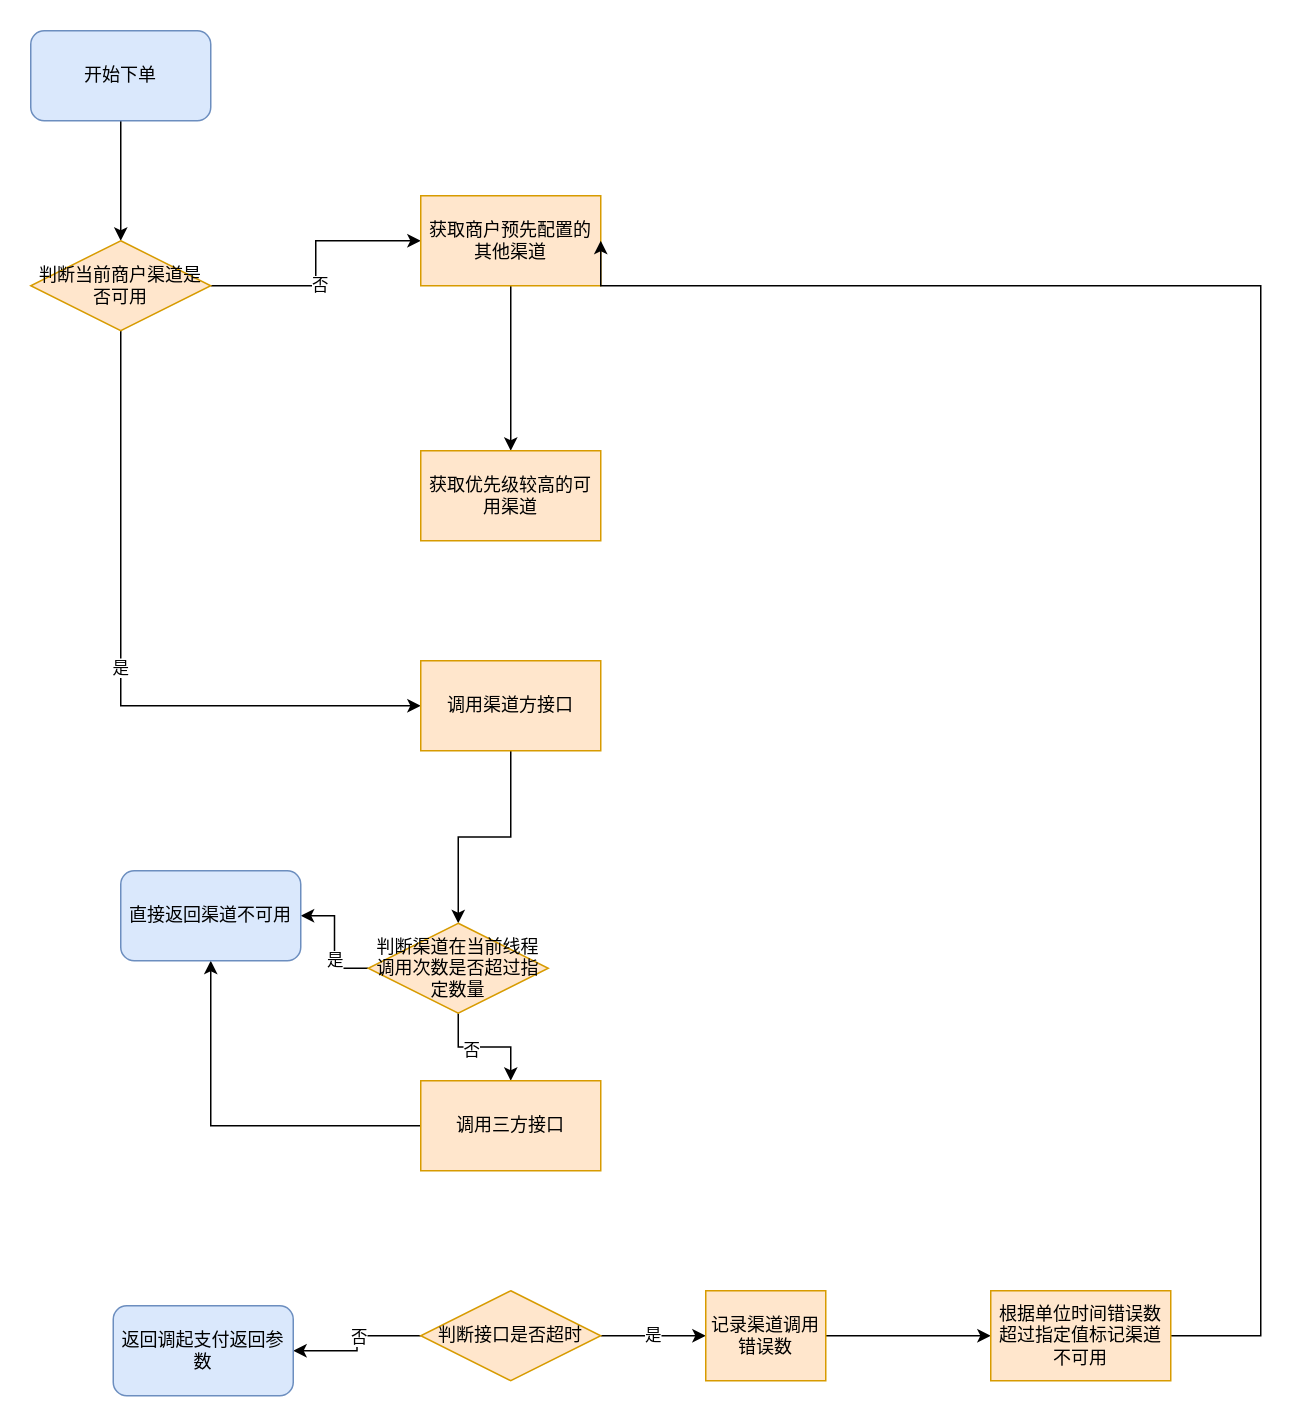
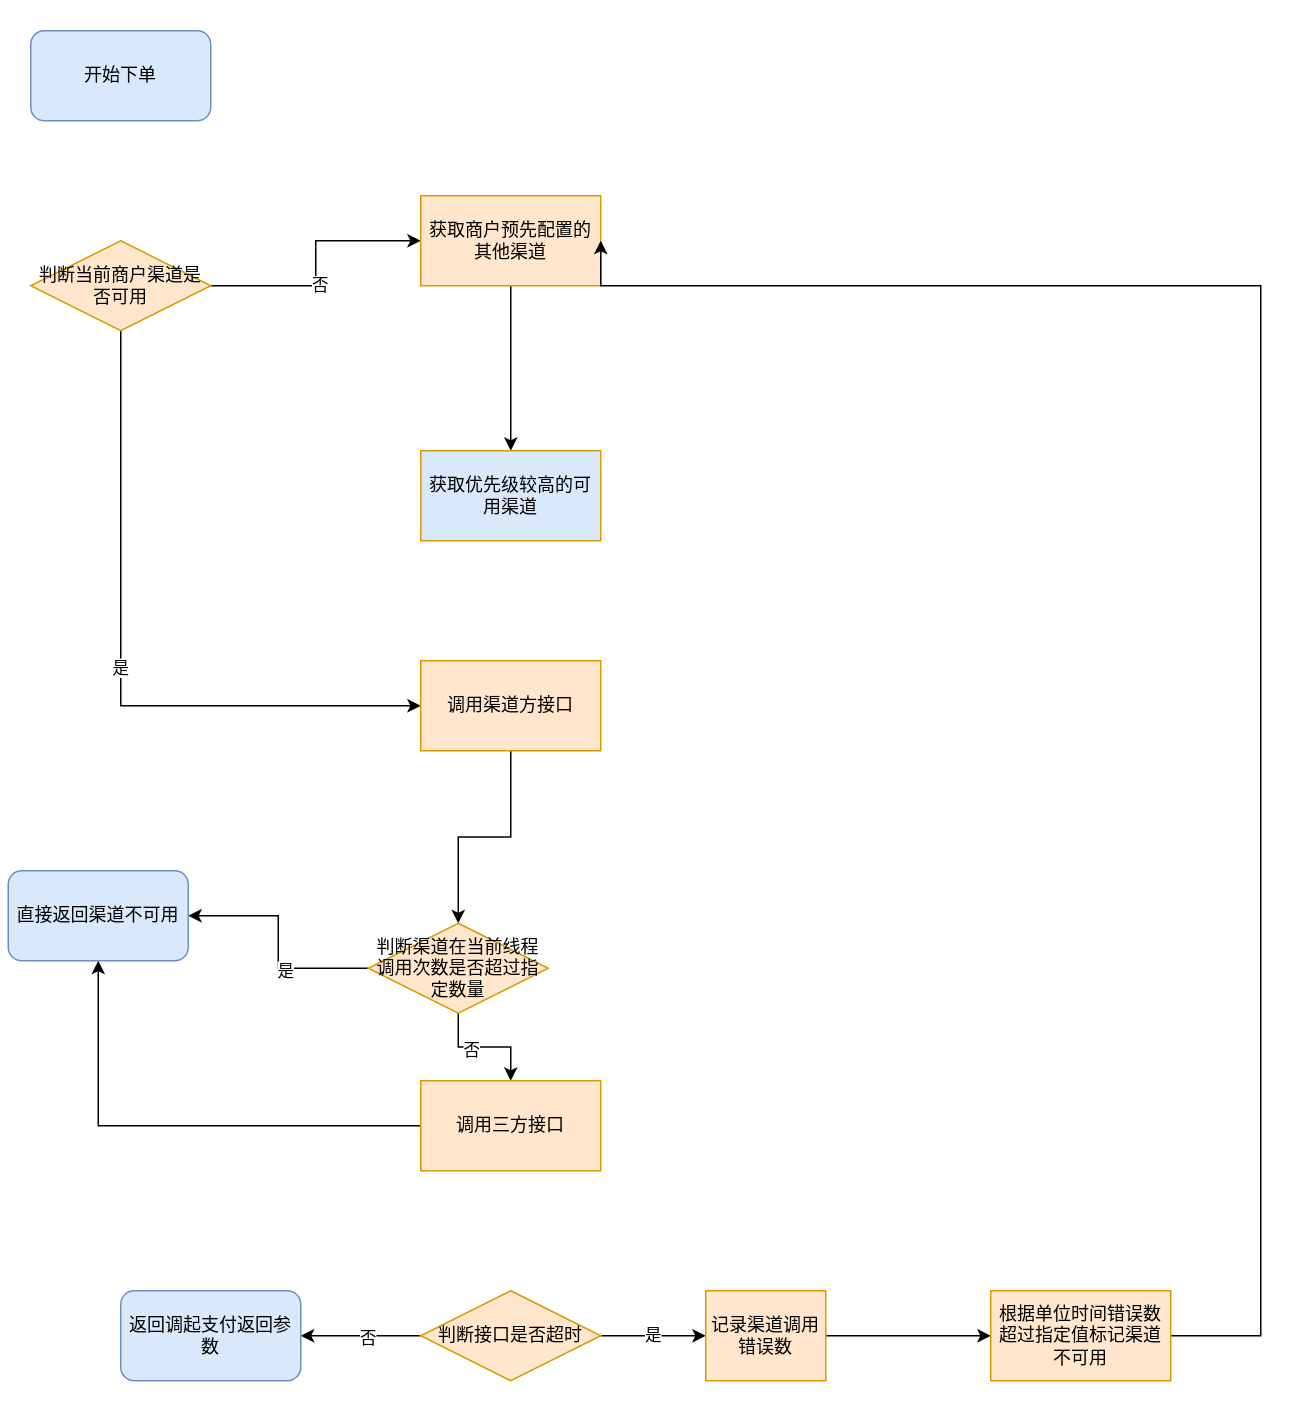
edge "开始下单" -> "判断当前商户渠道是否可用": removed
node "获取优先级较高的可用渠道": fillcolor #ffe6cc -> #dae8fc
node "直接返回渠道不可用": moved (211, 916) -> (98, 916)
node "返回调起支付返回参数": moved (203, 1351) -> (211, 1336)
